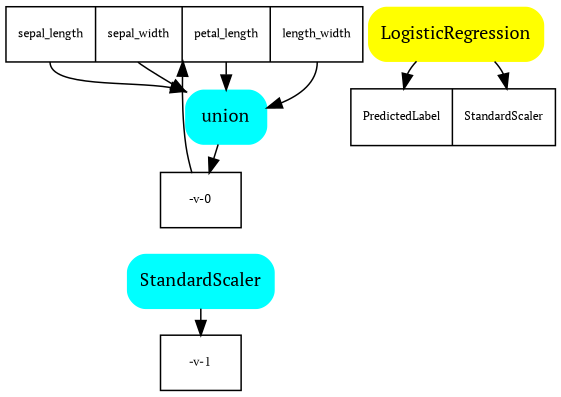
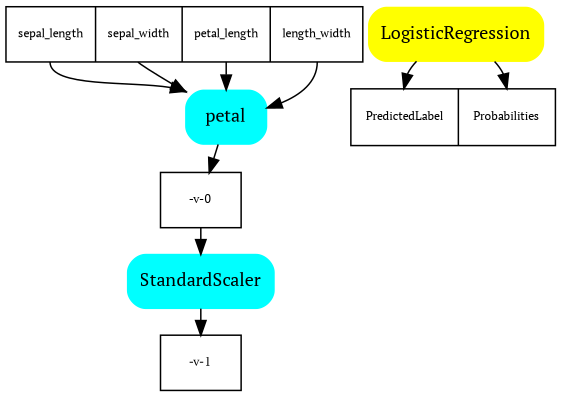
node "PredictedLabel": text "StandardScaler" -> "Probabilities"
node "union": label "union" -> "petal"
edge "-v-0" -> "sepal_length": now "-v-0" -> "StandardScaler"
